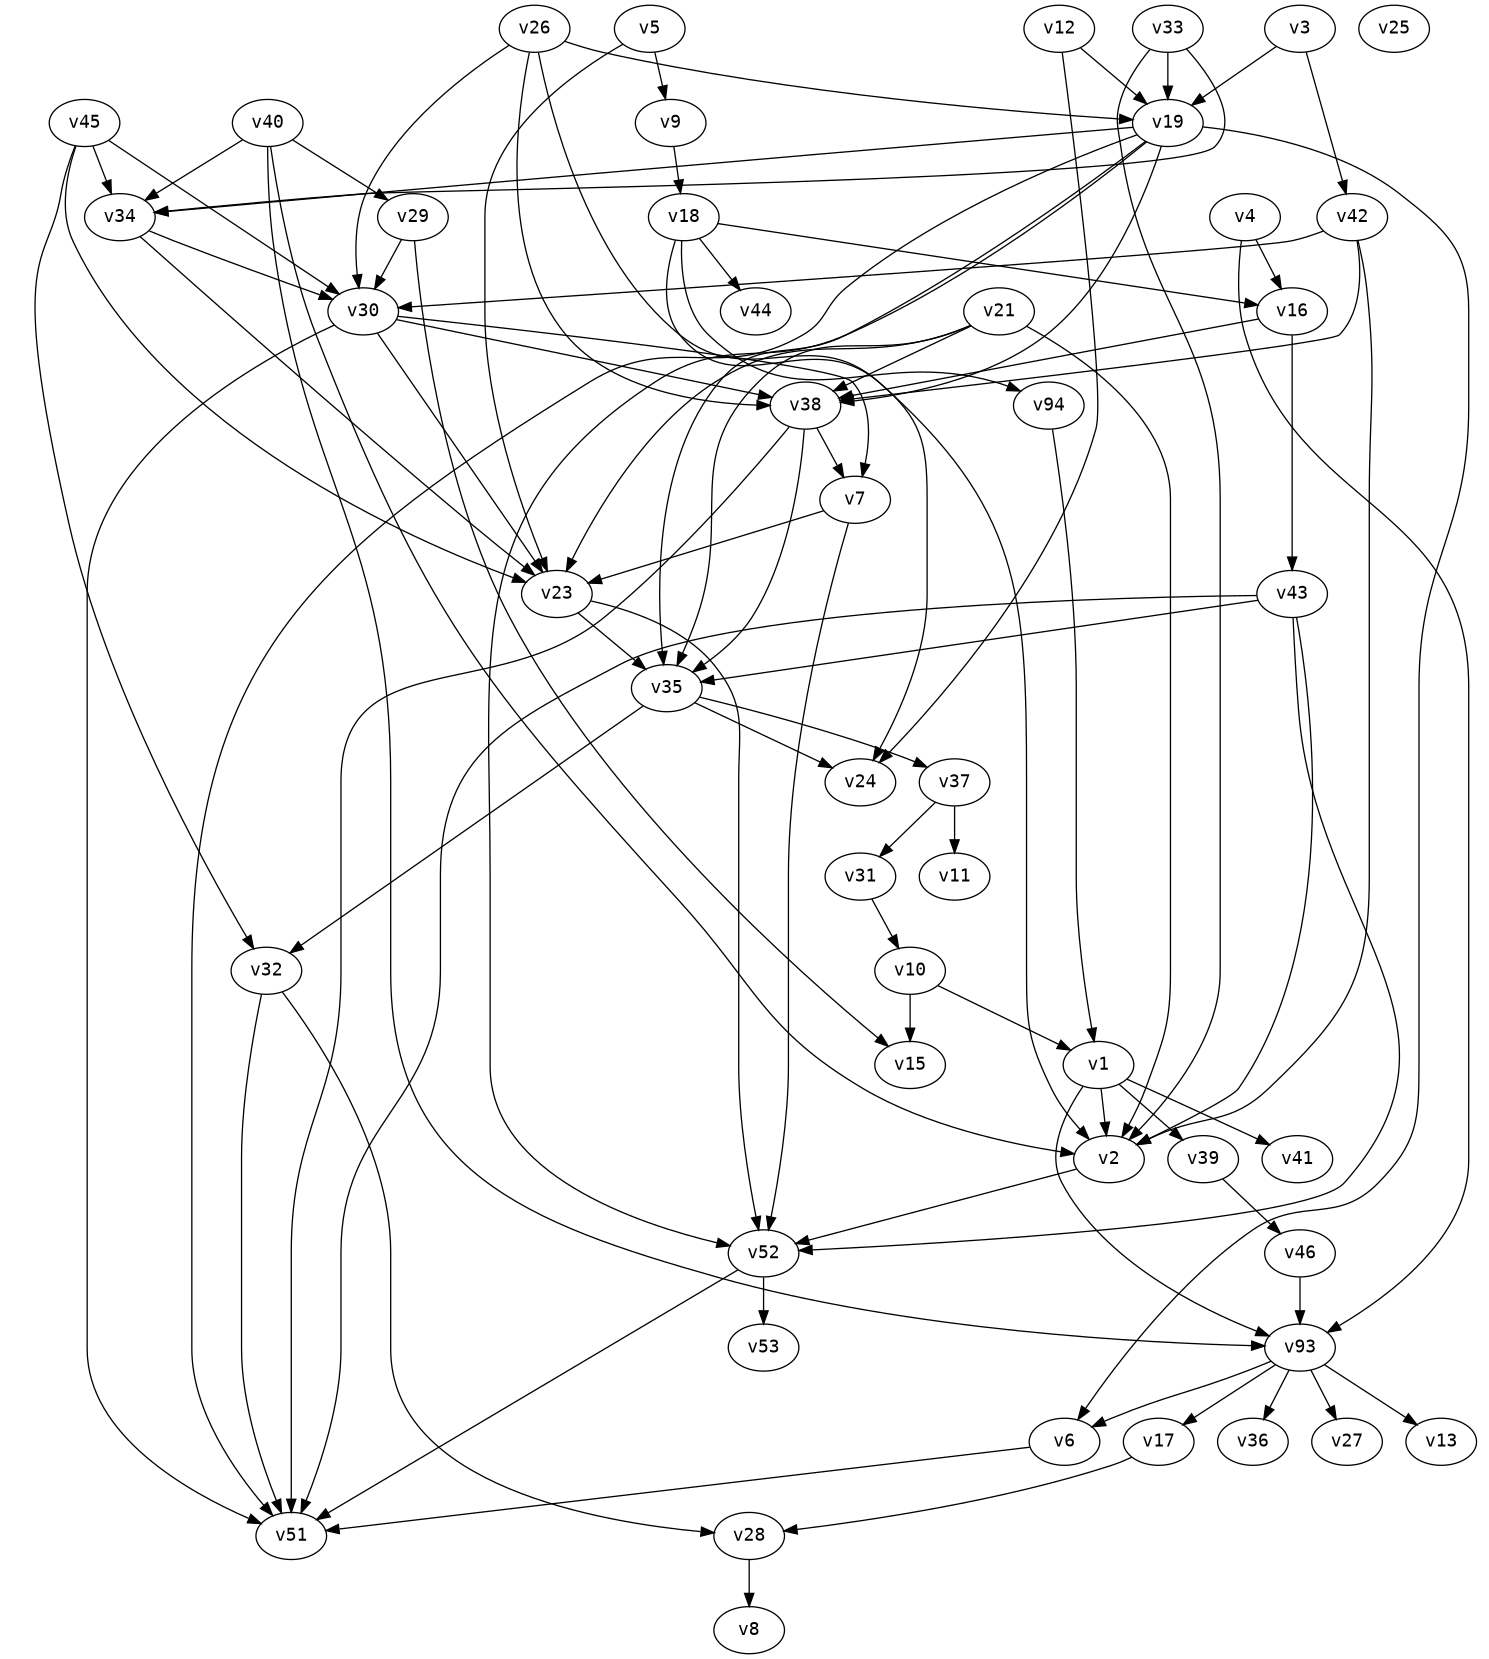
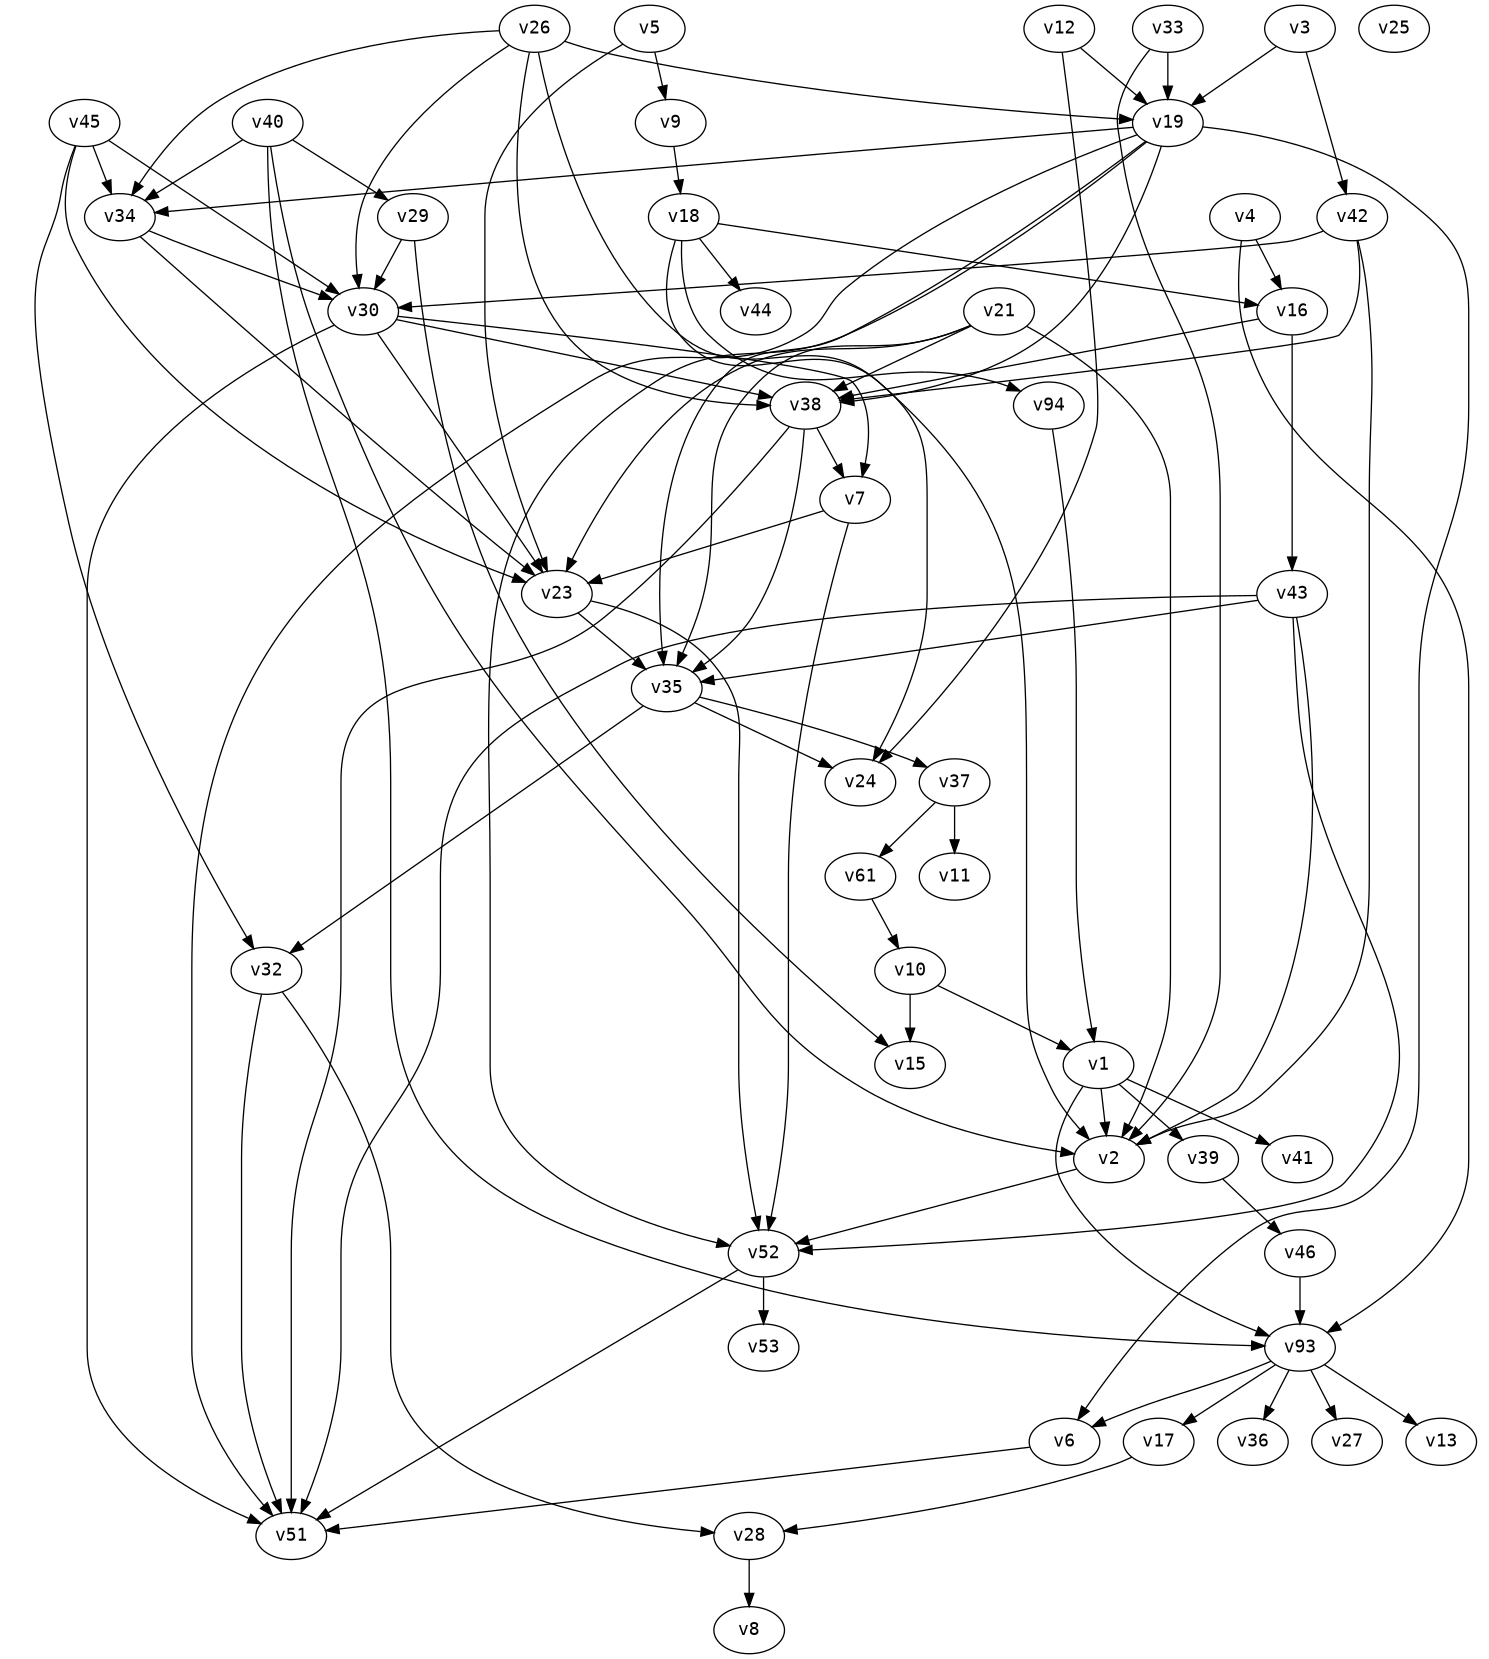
edge "v33" -> "v34": now "v26" -> "v34"
node "v31": label "v31" -> "v61"
